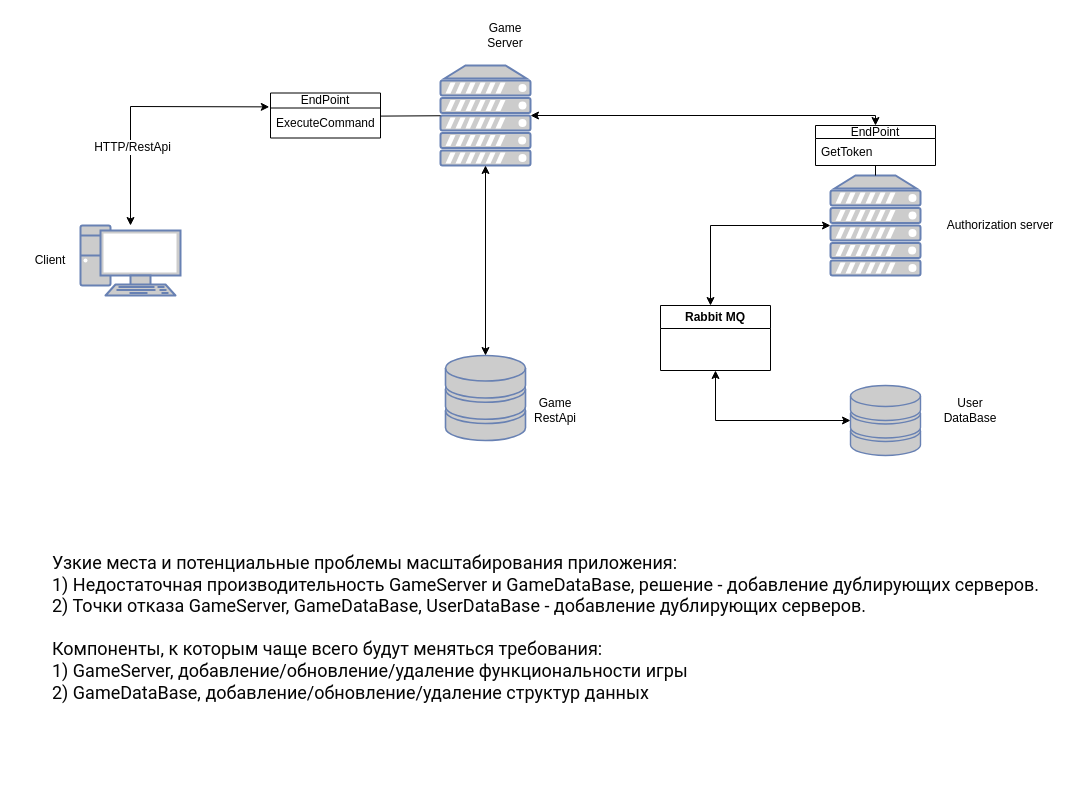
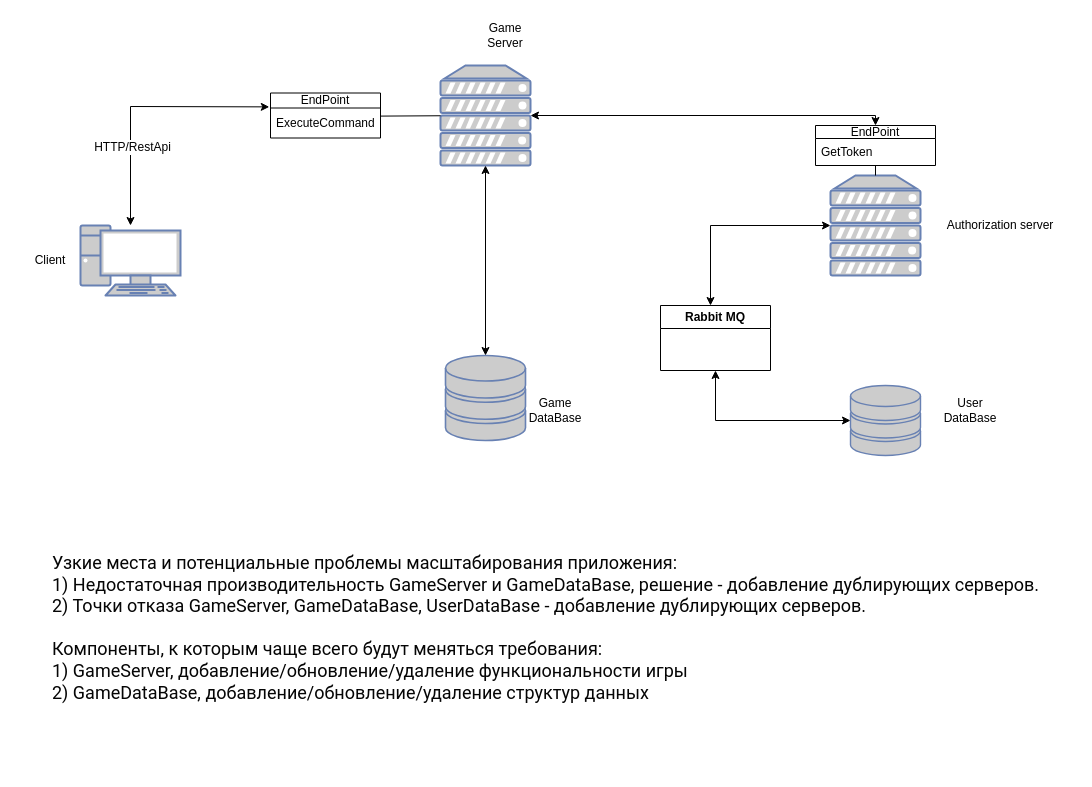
node "Game RestApi": label "Game RestApi" -> "Game DataBase"
